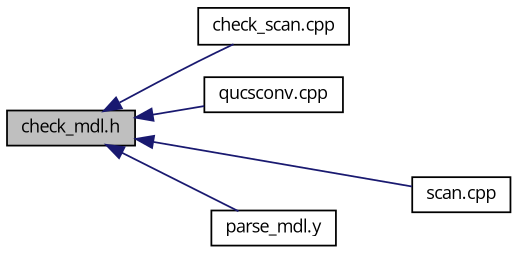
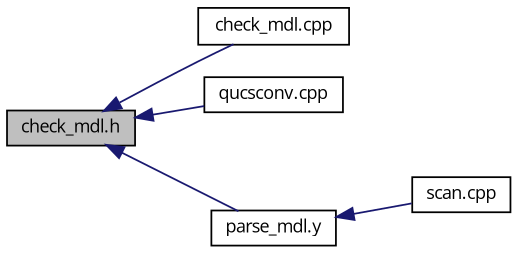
node "check_scan.cpp": label "check_scan.cpp" -> "check_mdl.cpp"
edge "scan.cpp" -> "check_mdl.h": now "scan.cpp" -> "parse_mdl.y"
